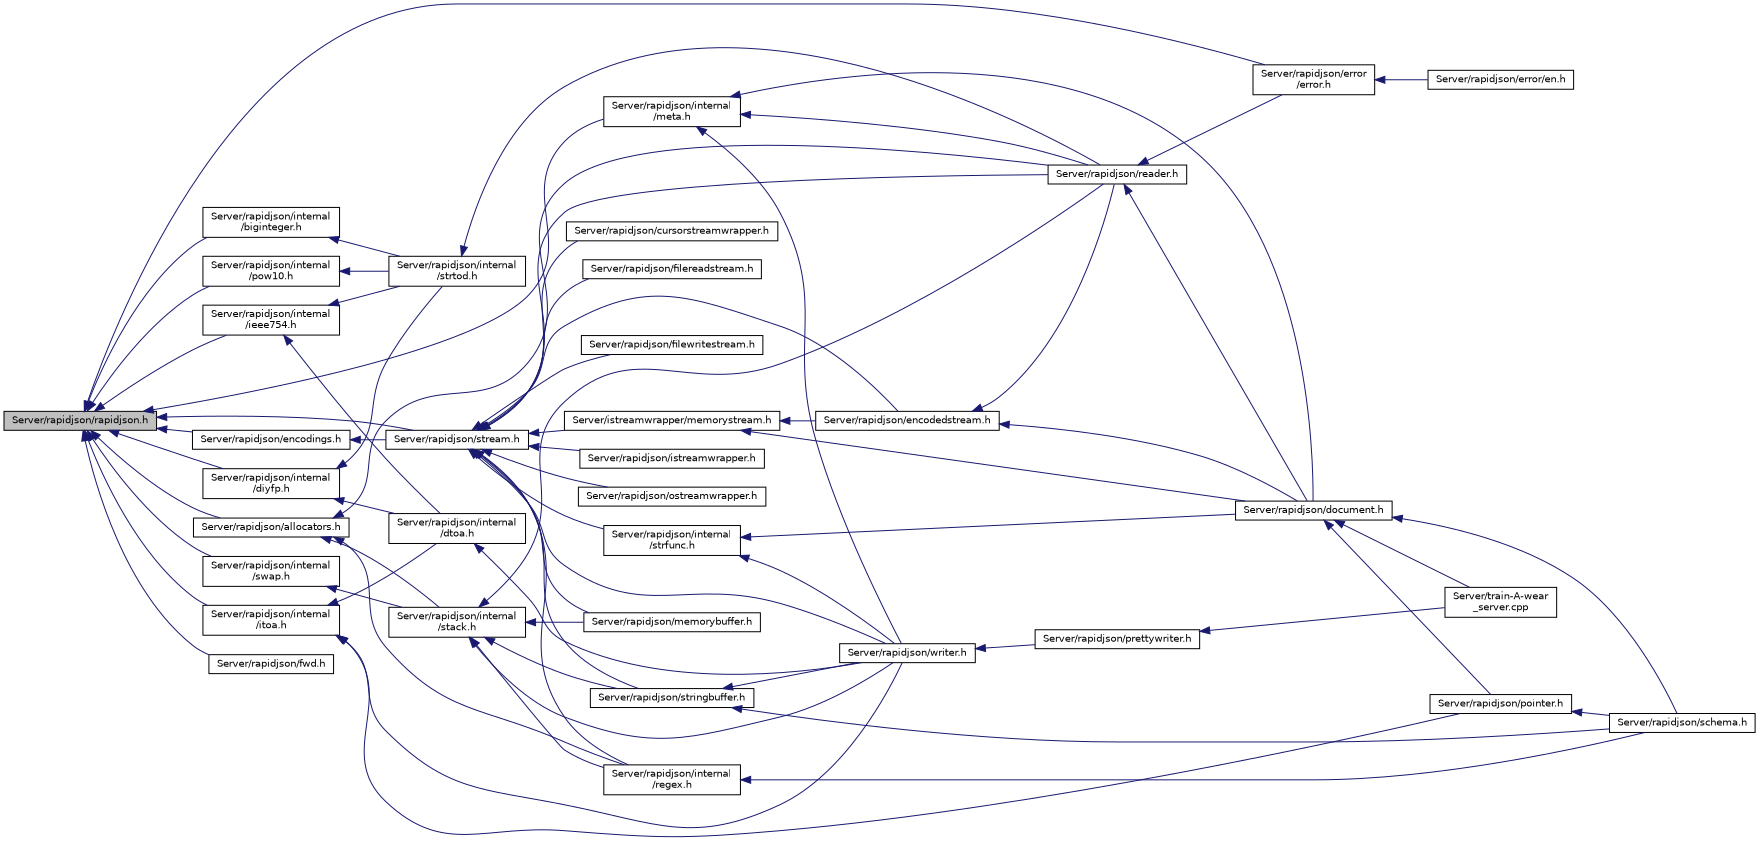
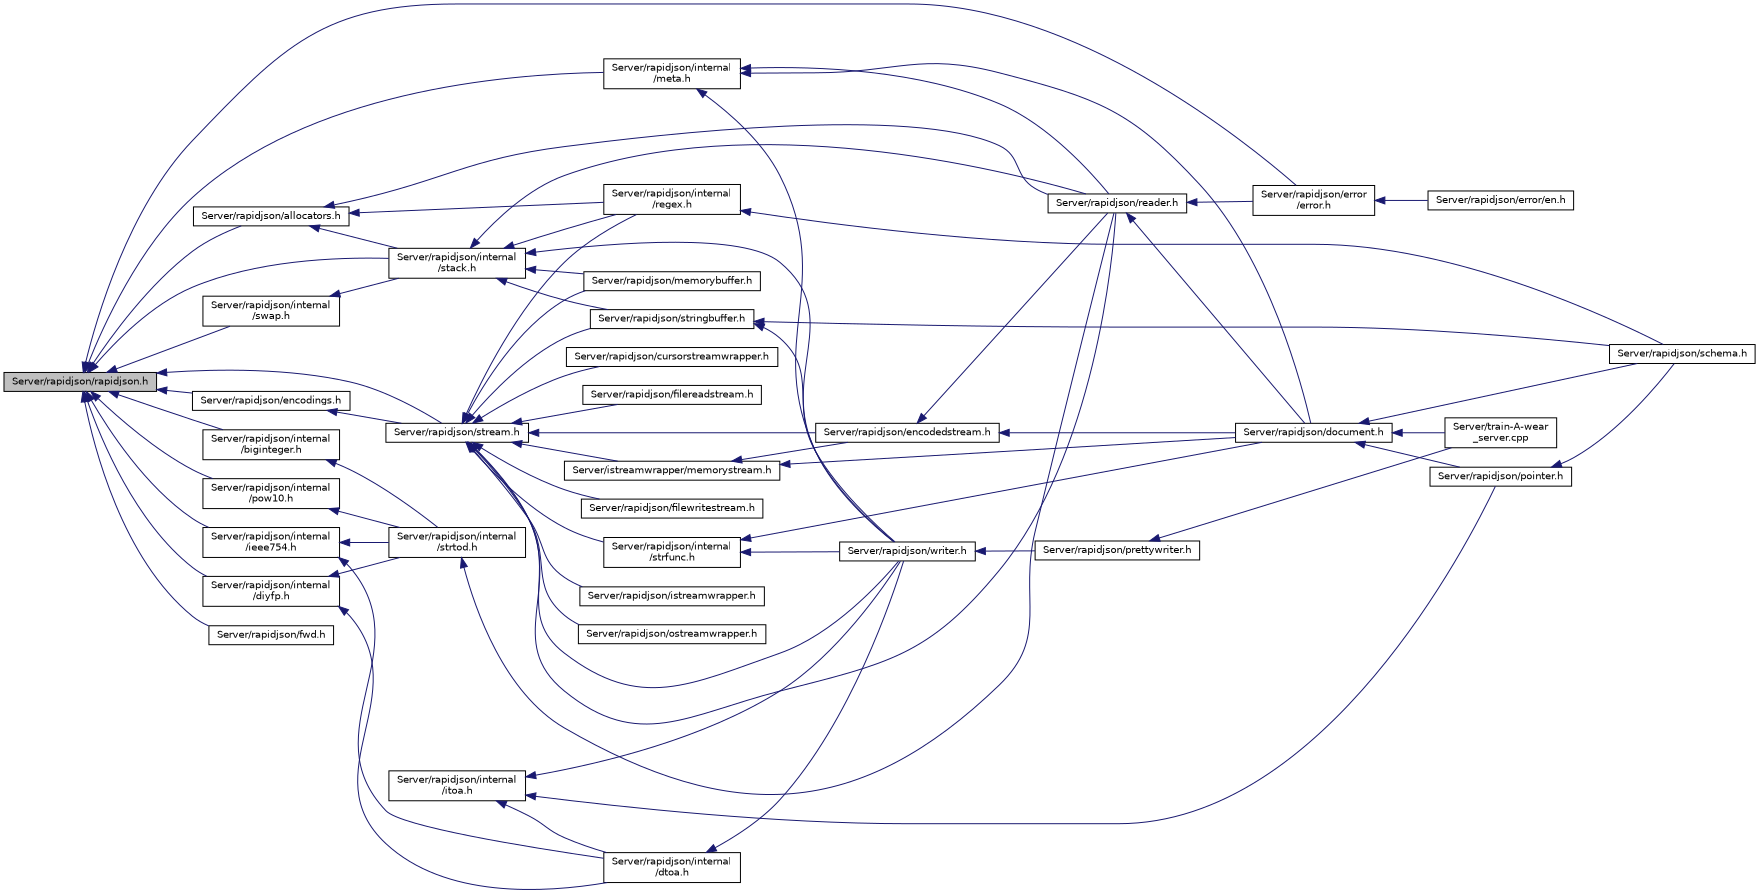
edge "Server/rapidjson/internal /itoa.h" -> "Server/rapidjson/rapidjson.h": now "Server/rapidjson/internal /stack.h" -> "Server/rapidjson/rapidjson.h"
